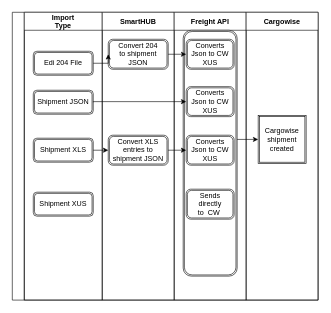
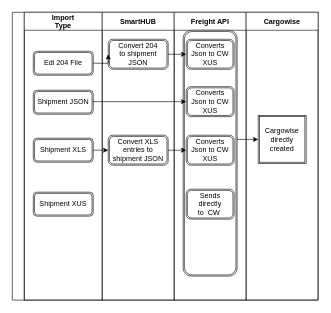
node "Cargowise shipment created": label "Cargowise shipment created" -> "Cargowise directly created"
